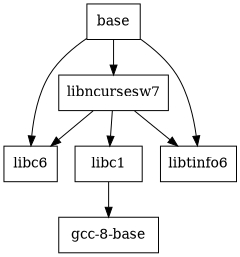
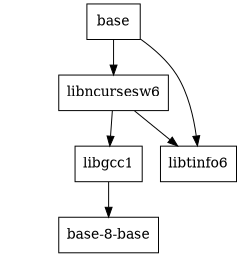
node "libncursesw7": label "libncursesw7" -> "libncursesw6"
node "libc6": removed
node "libc1": label "libc1" -> "libgcc1"
node "gcc-8-base": label "gcc-8-base" -> "base-8-base"
